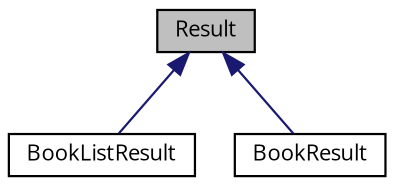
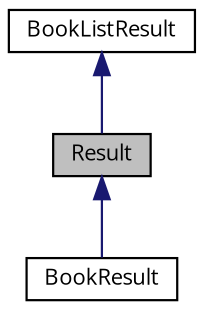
edge "BookListResult" -> "Result": reversed
